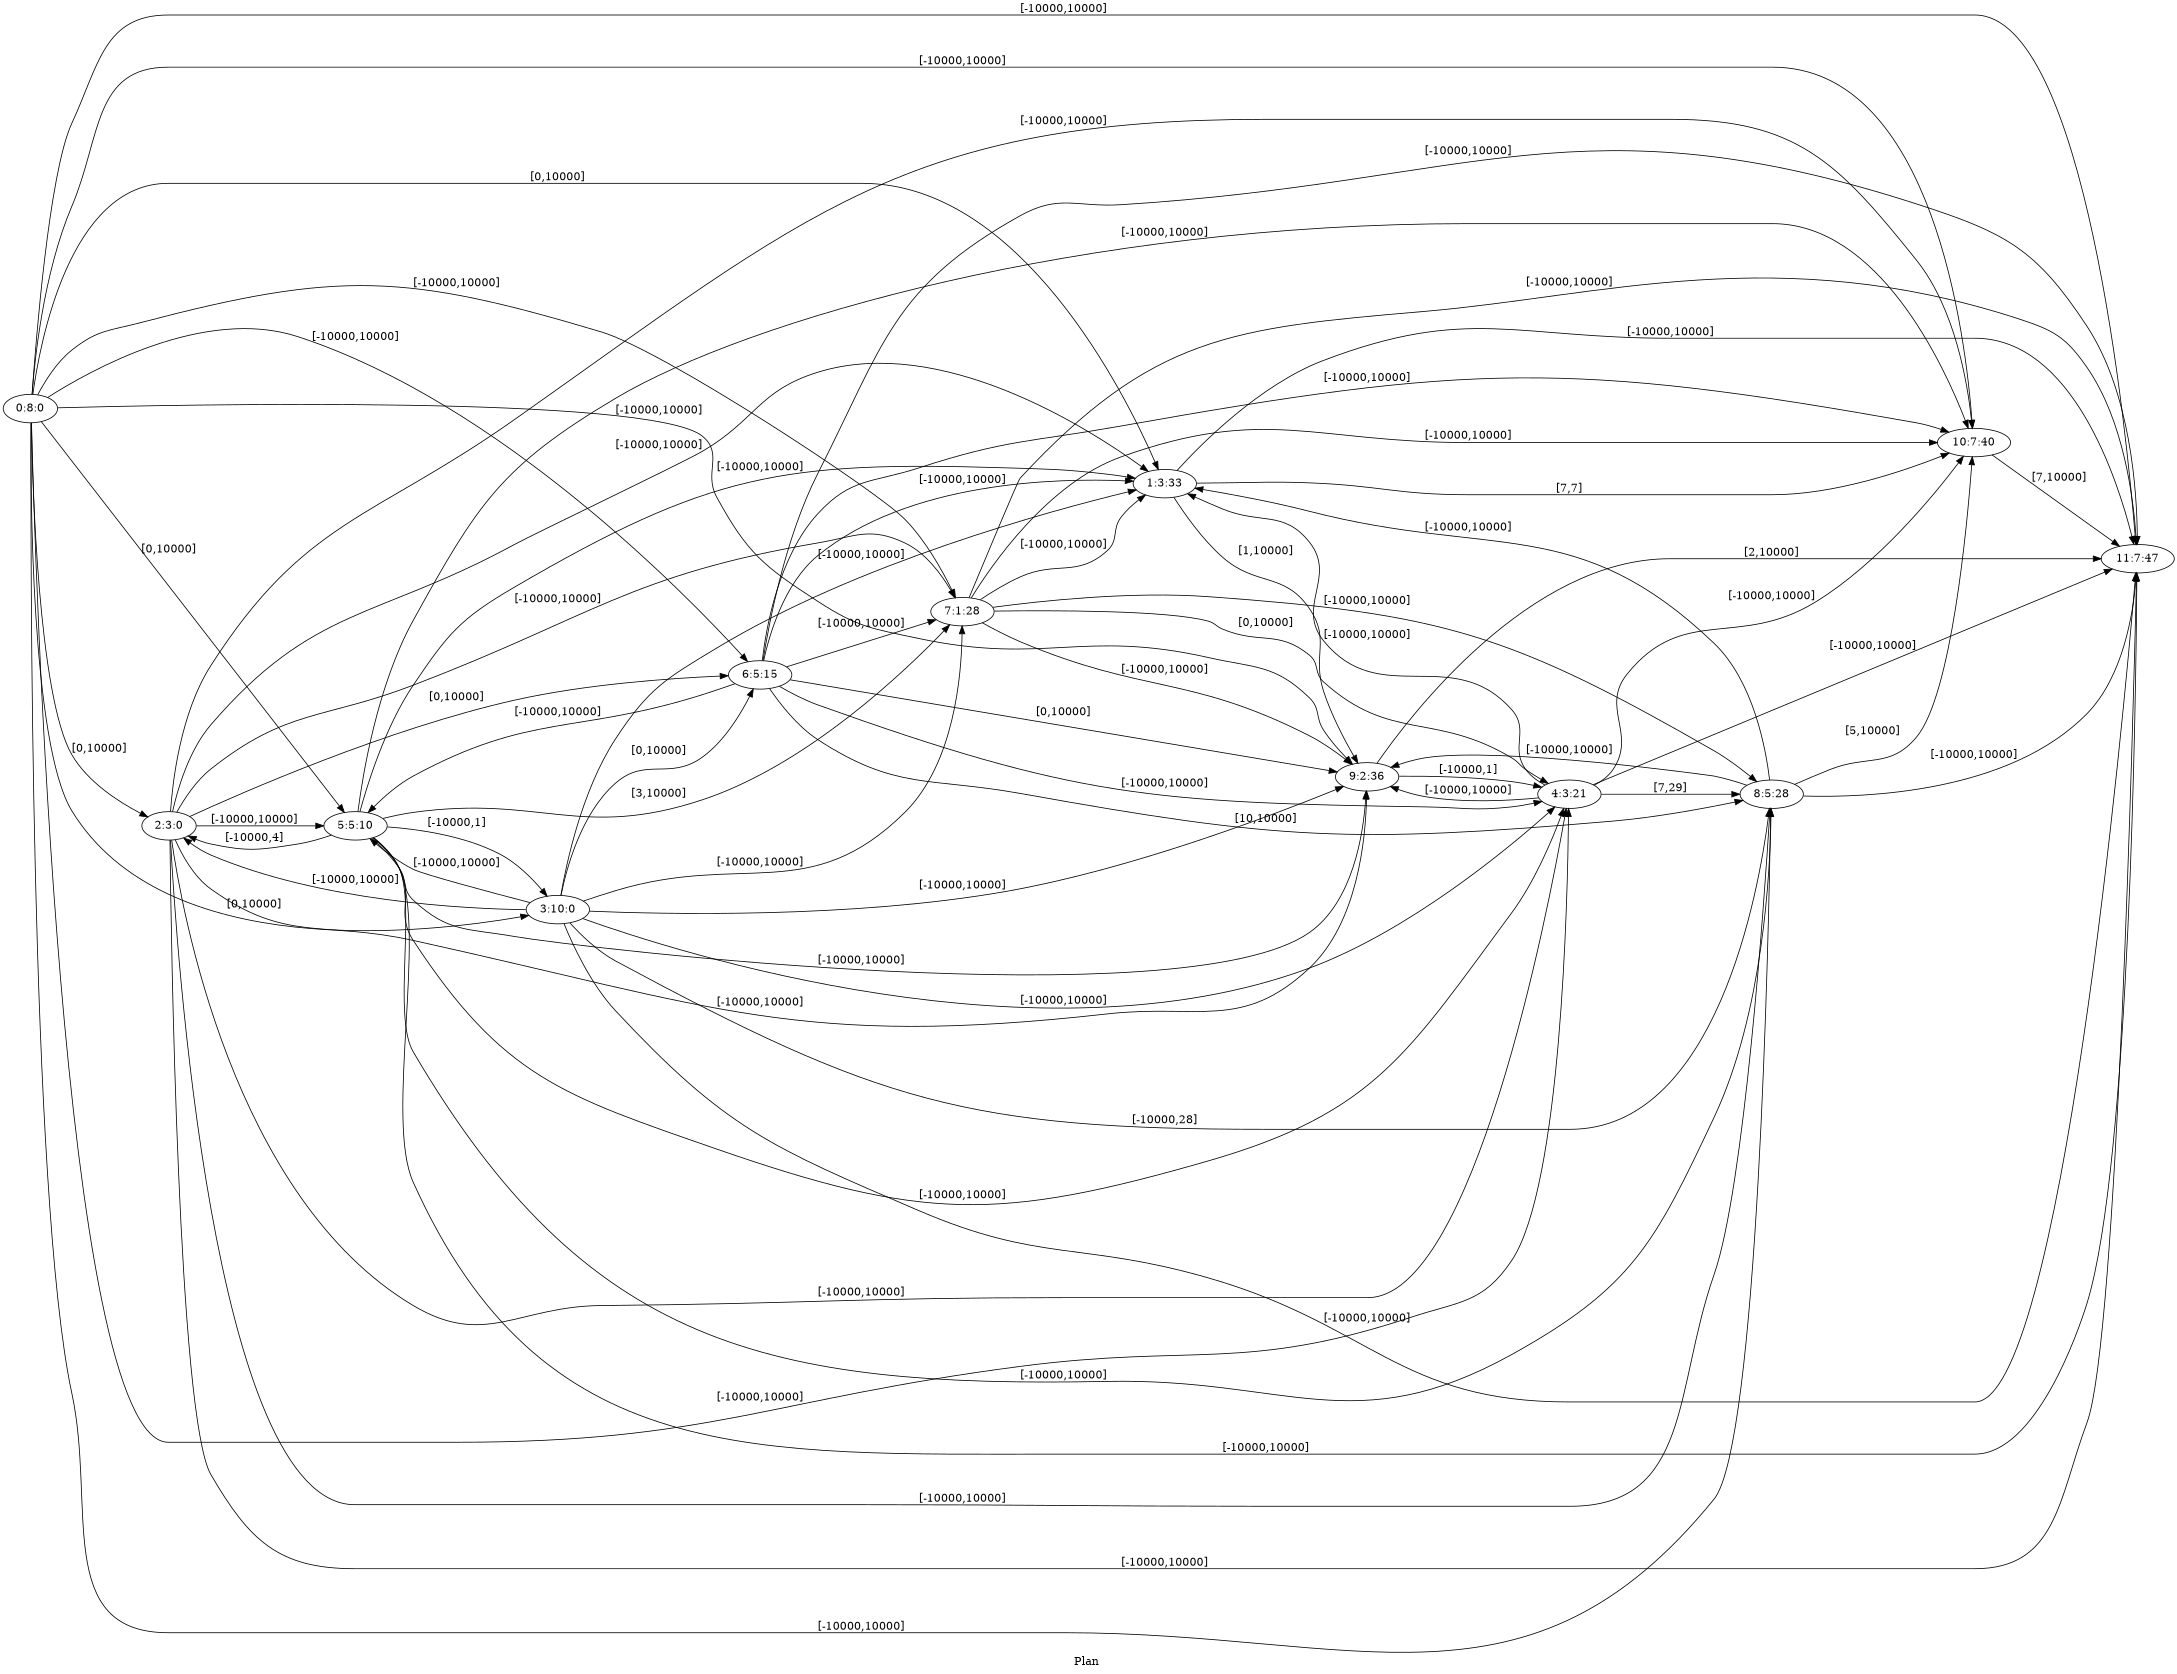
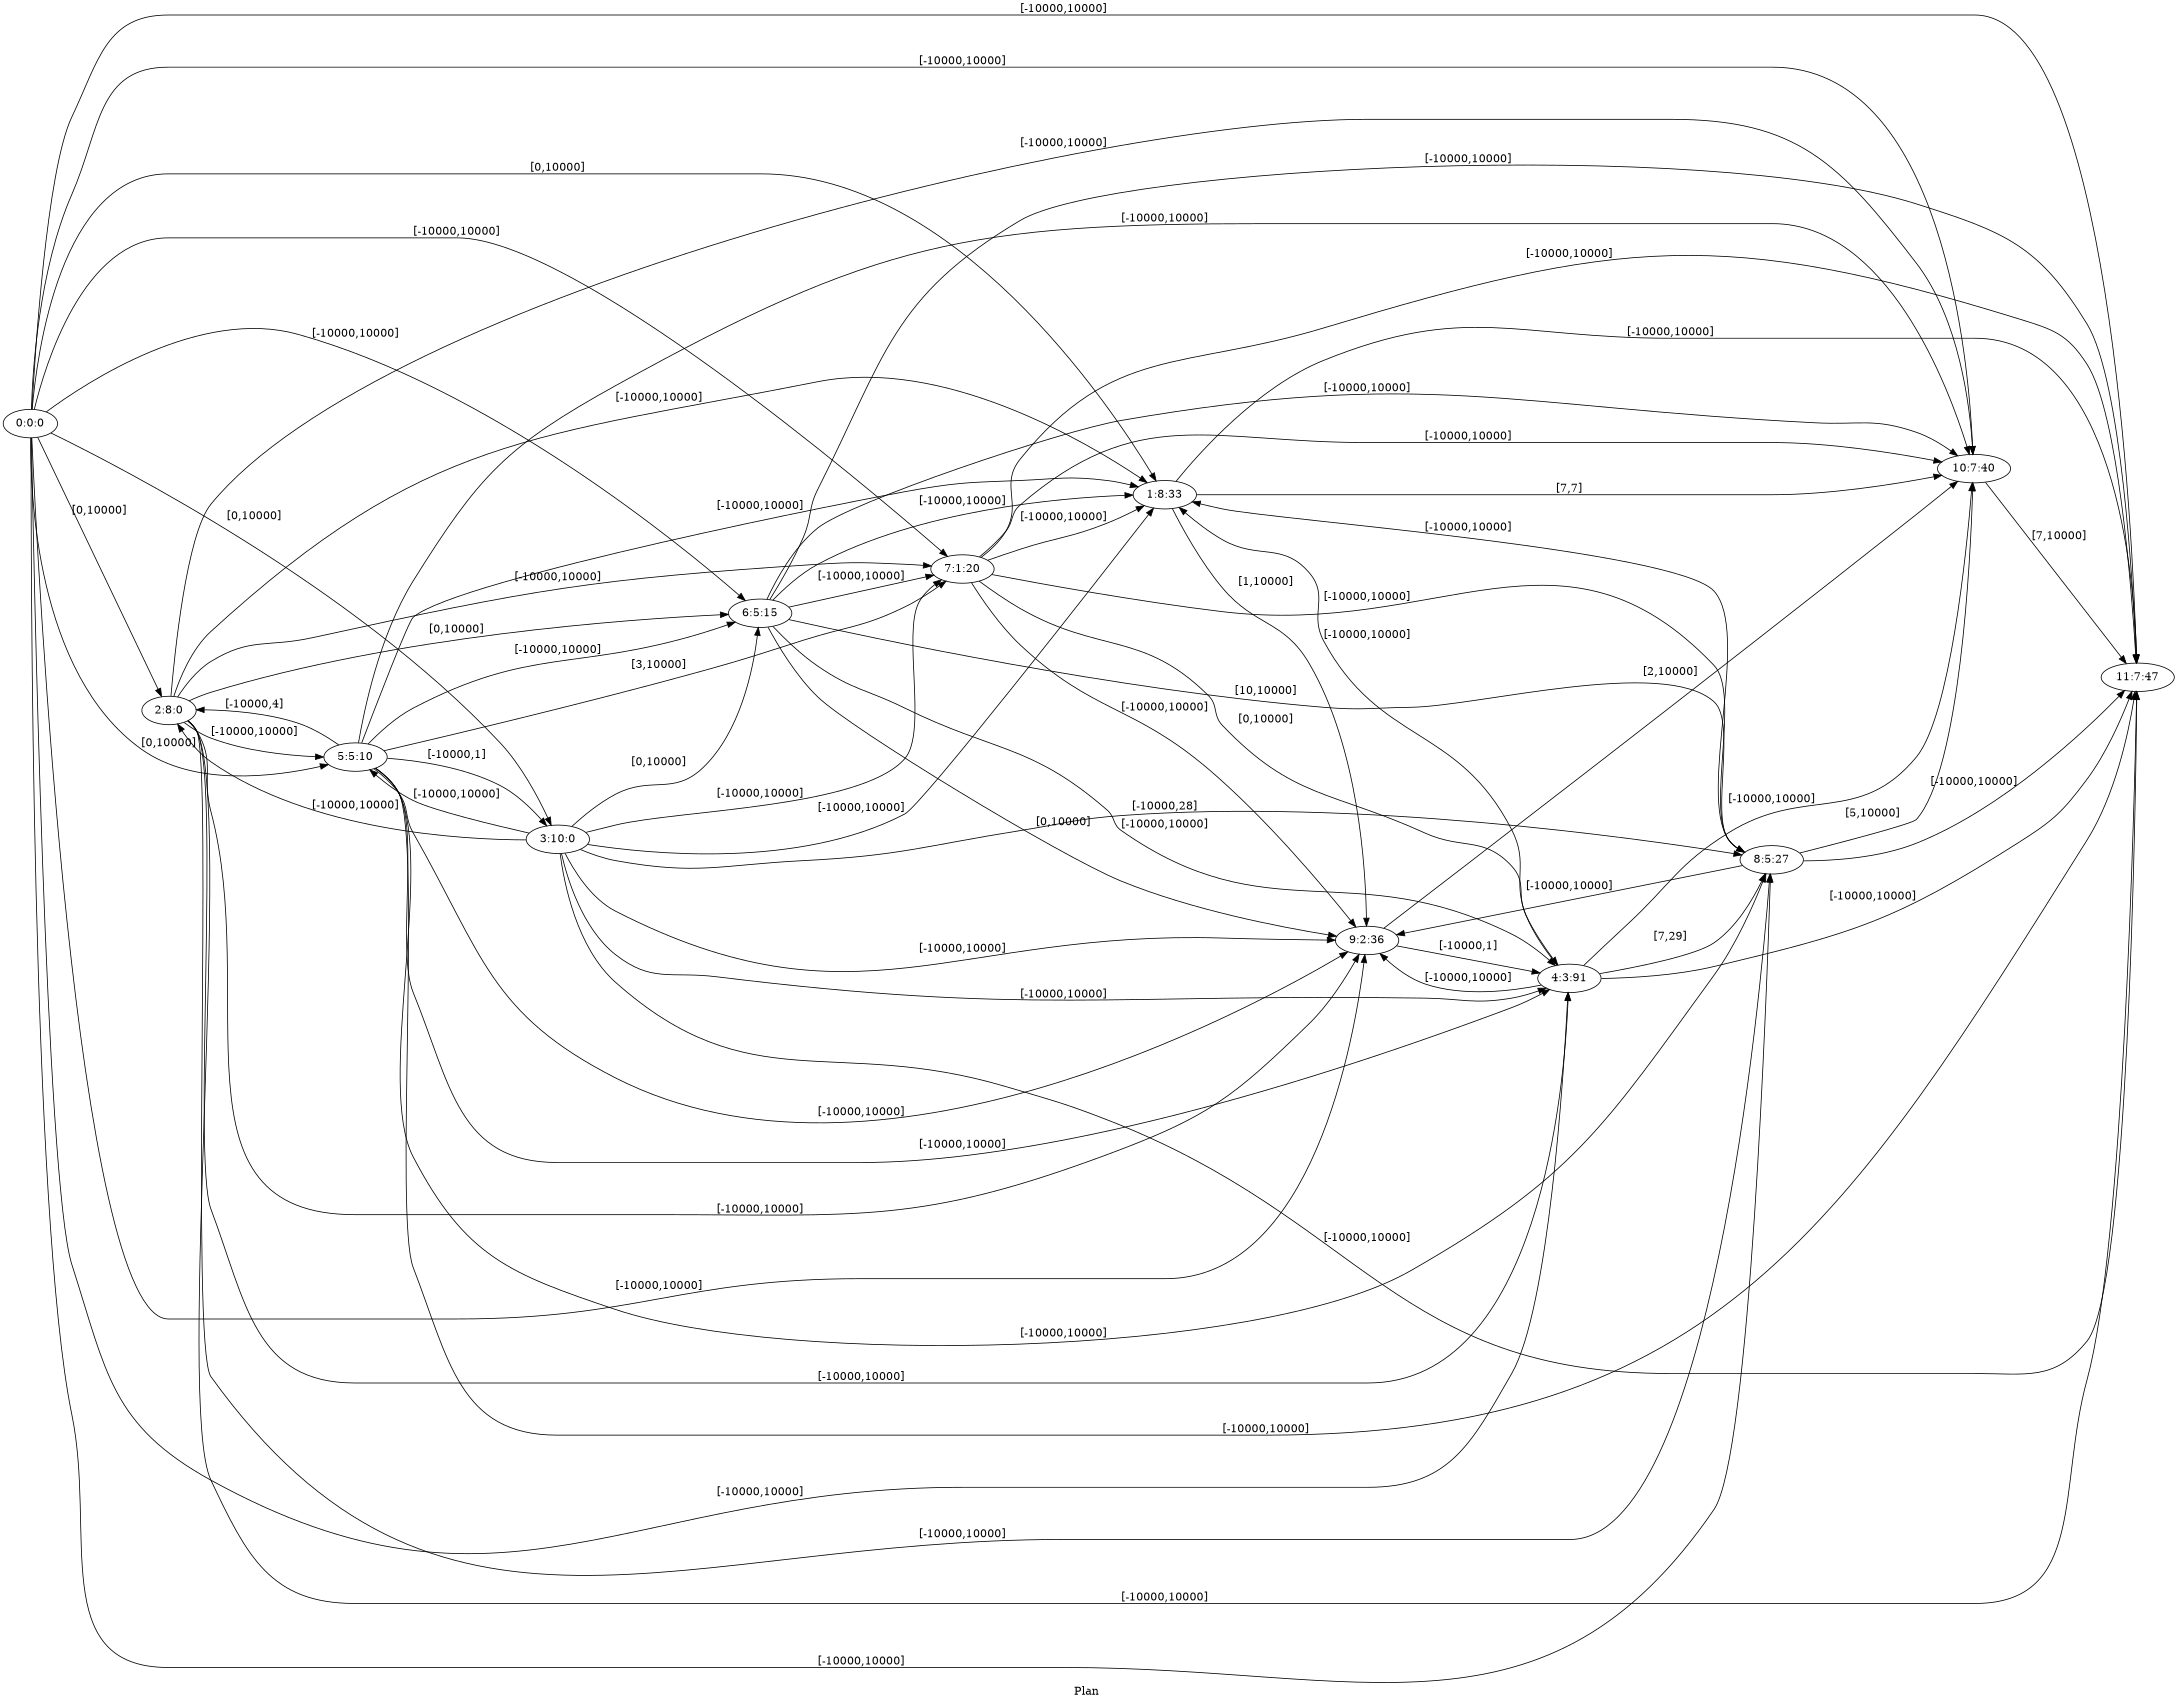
node "0:8:0": label "0:8:0" -> "0:0:0"
node "1:3:33": label "1:3:33" -> "1:8:33"
edge "9:2:36" -> "11:7:47": now "9:2:36" -> "10:7:40"
node "7:1:28": label "7:1:28" -> "7:1:20"
edge "6:5:15" -> "5:5:10": reversed
node "4:3:21": label "4:3:21" -> "4:3:91"
node "8:5:28": label "8:5:28" -> "8:5:27"
node "2:3:0": label "2:3:0" -> "2:8:0"
